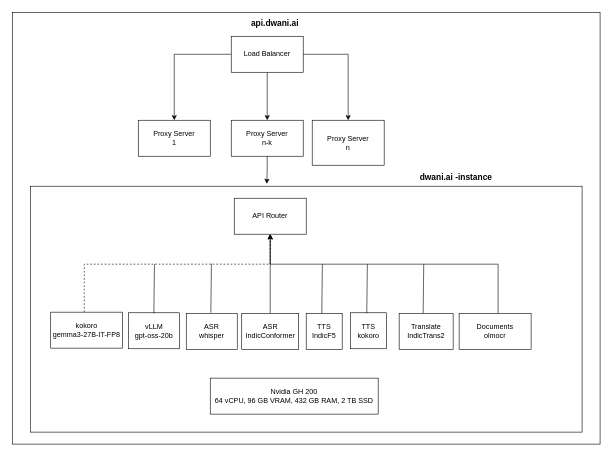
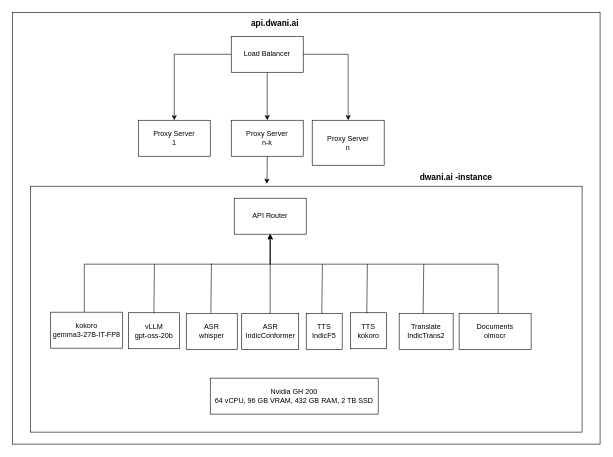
edge "kokoro gemma3-27B-IT-FP8" -> "API Router": style dashed -> solid
